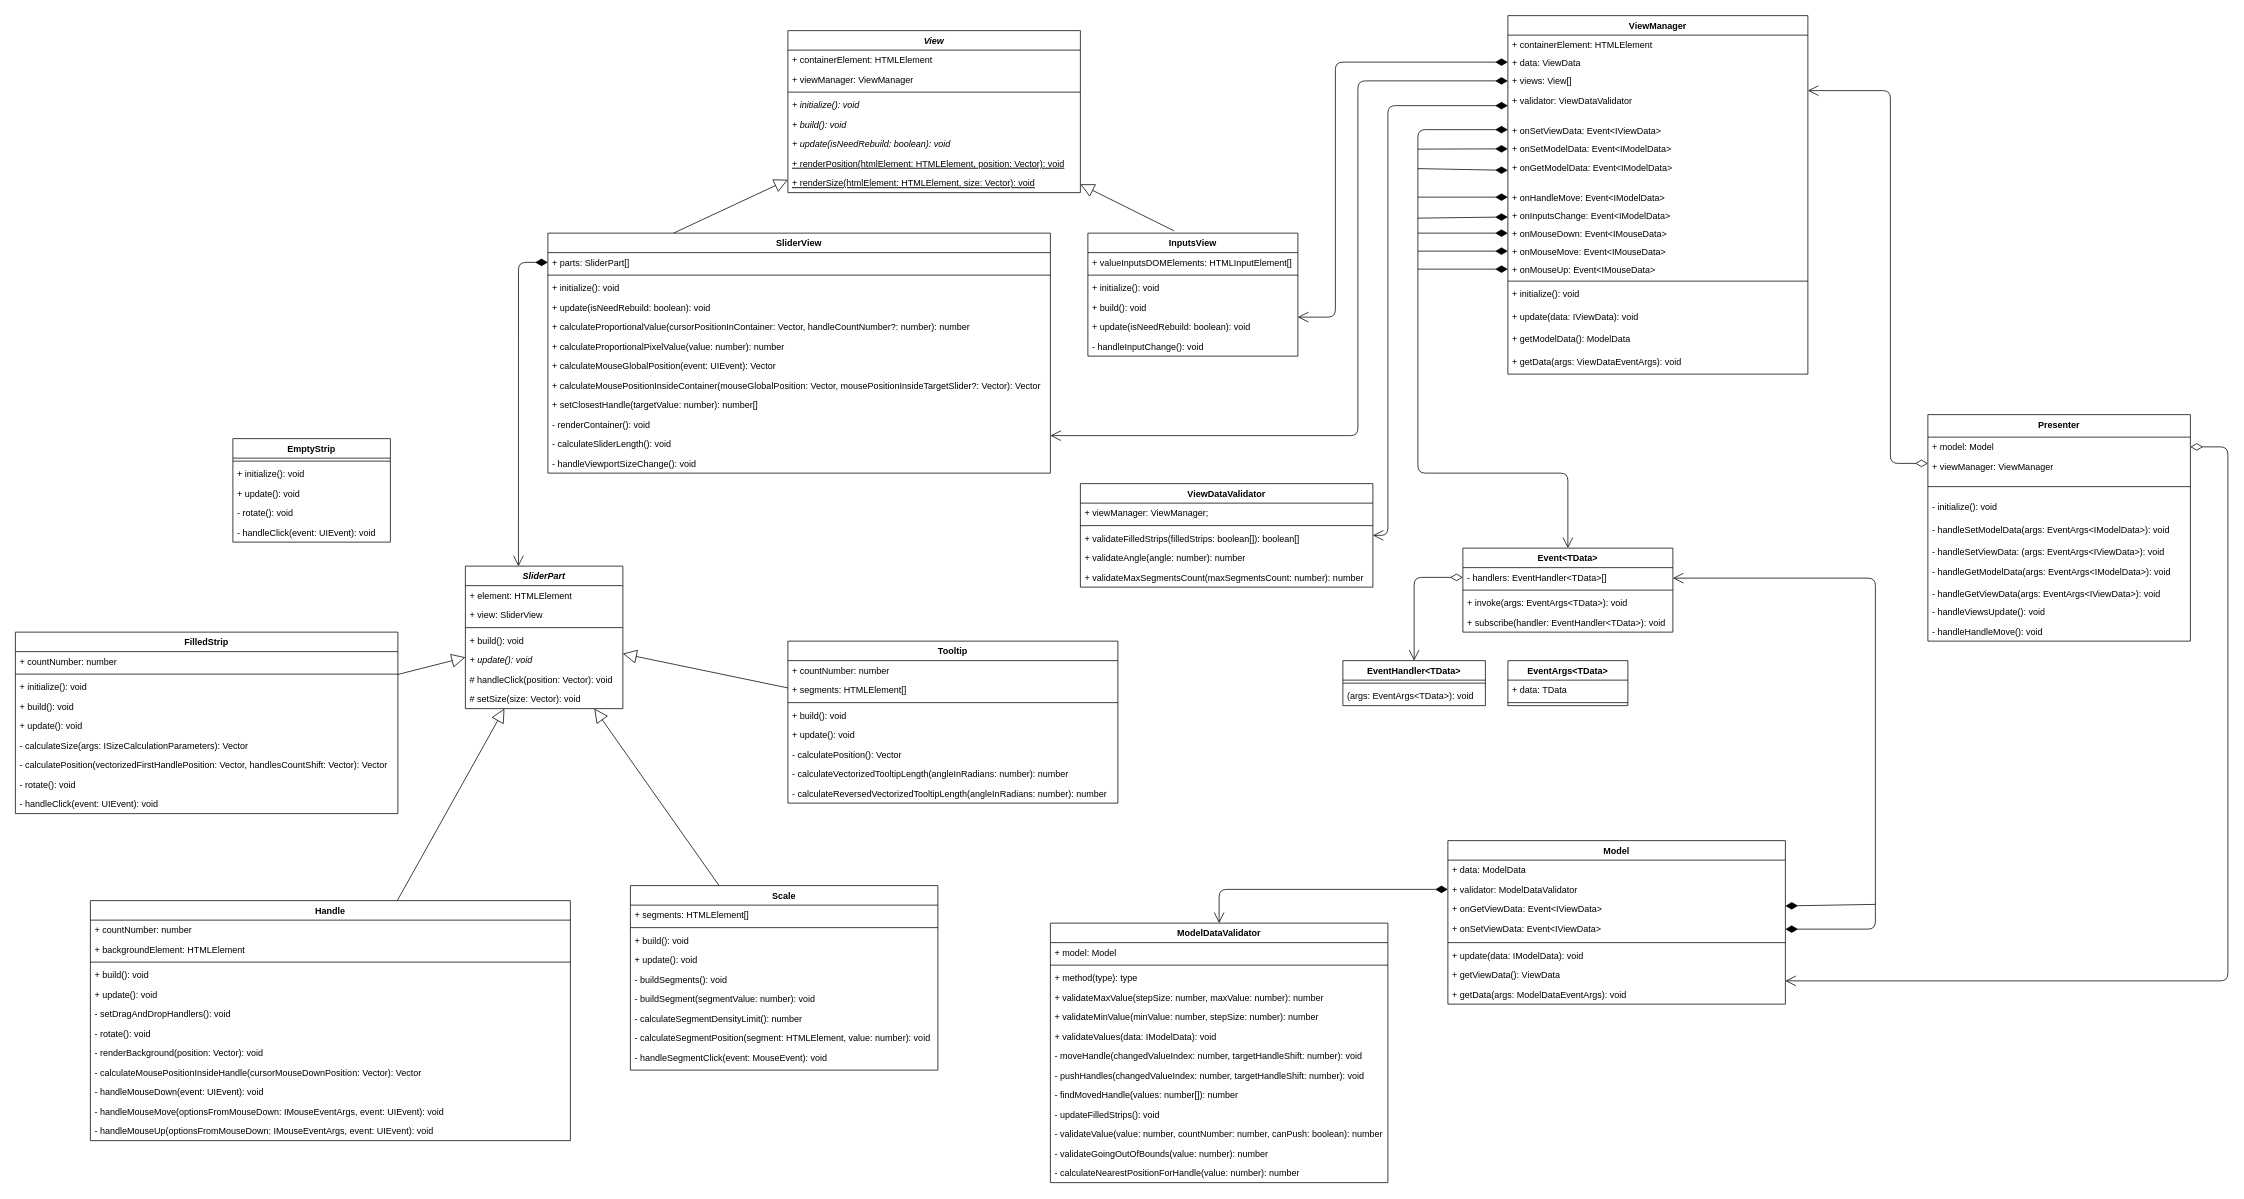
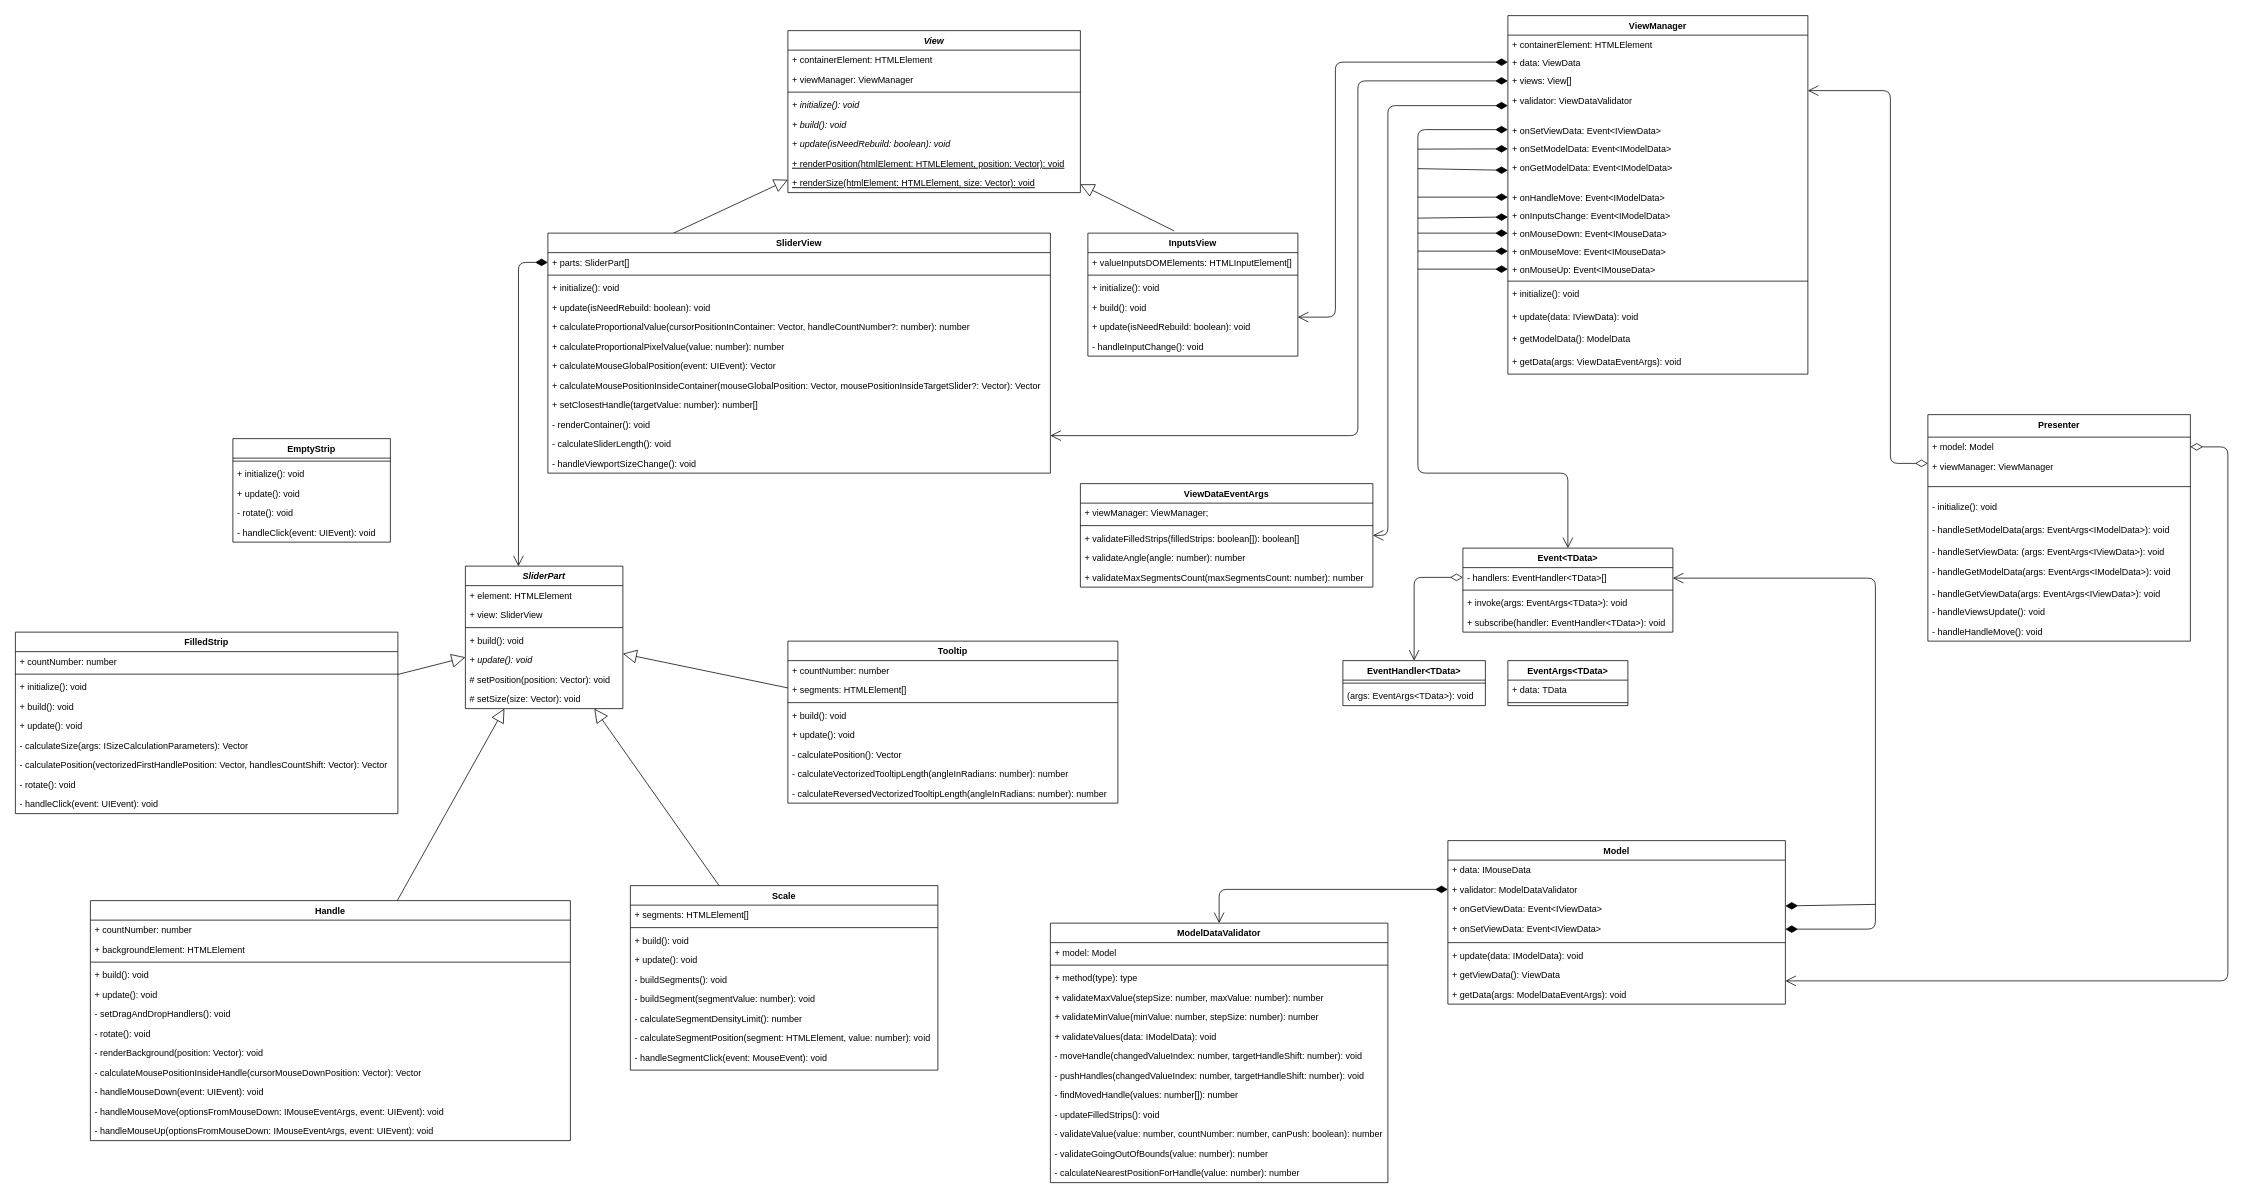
node "ViewDataValidator": label "ViewDataValidator" -> "ViewDataEventArgs"
node "# handleClick(position: Vector): void": label "# handleClick(position: Vector): void" -> "# setPosition(position: Vector): void"
node "+ data: ModelData": label "+ data: ModelData" -> "+ data: IMouseData"
